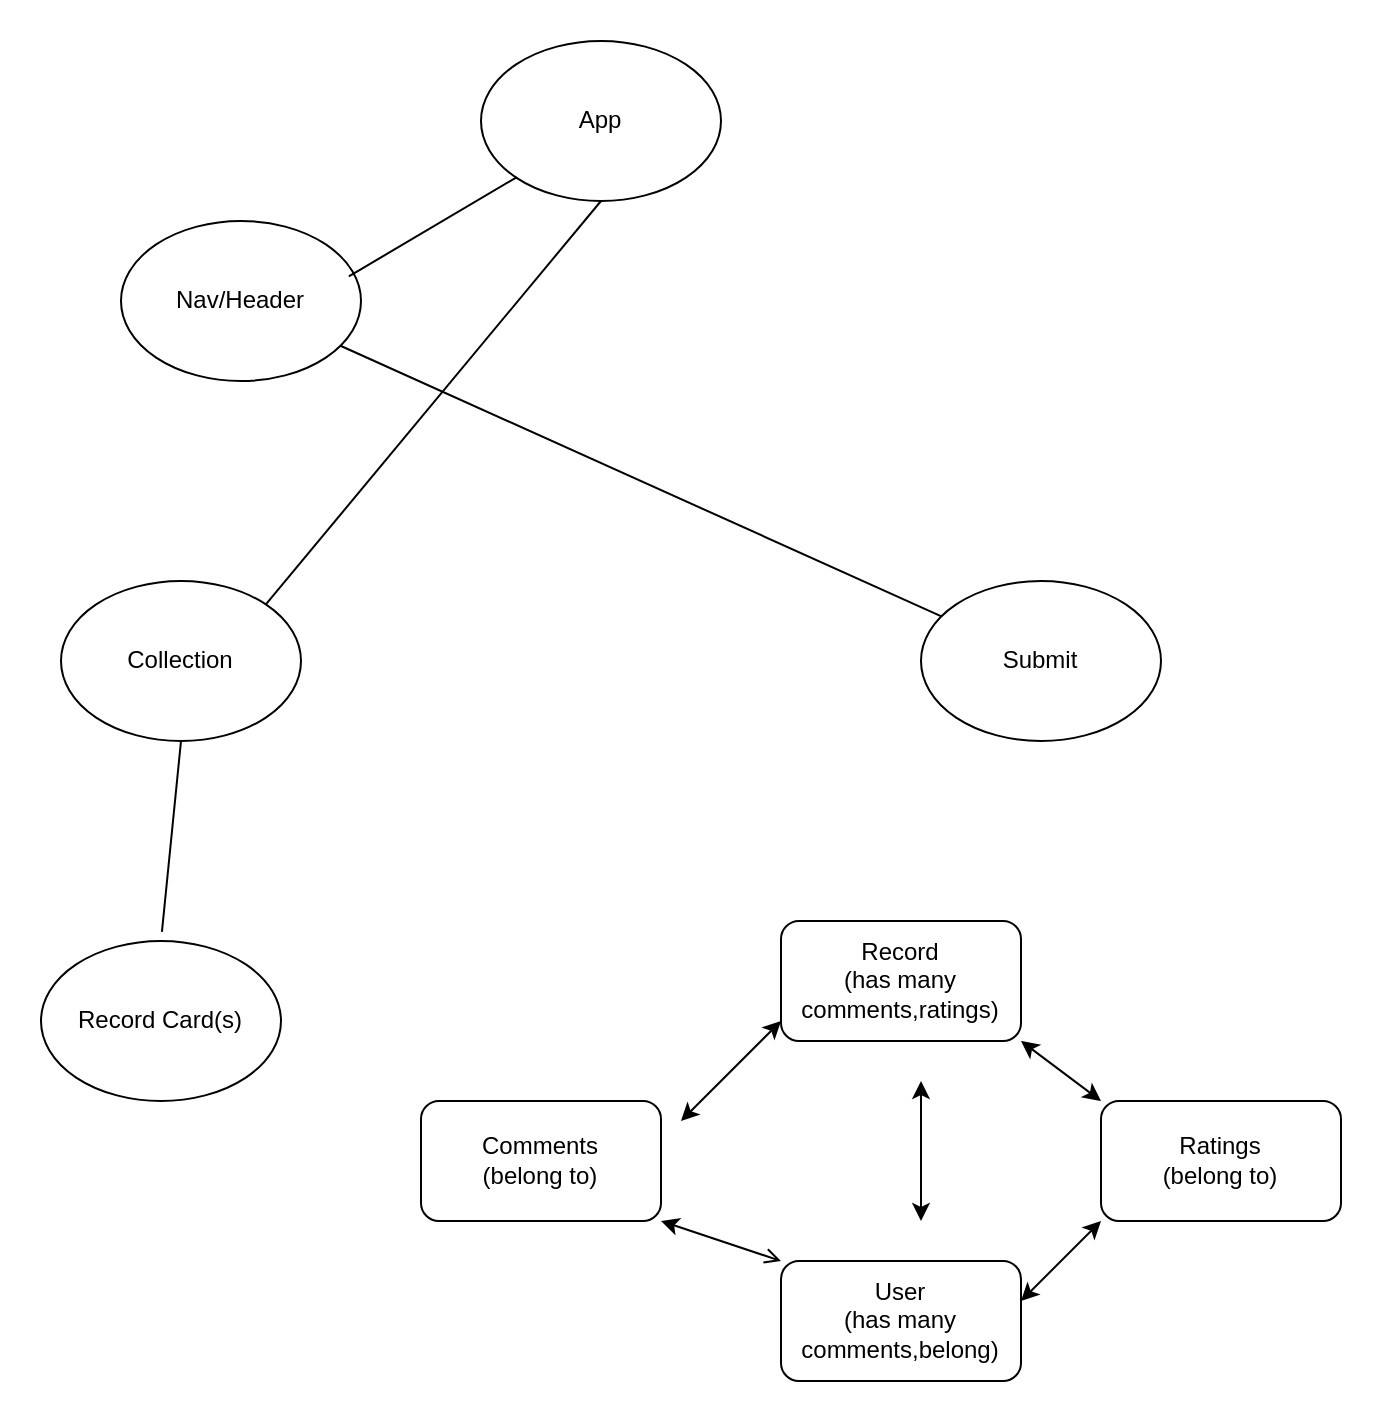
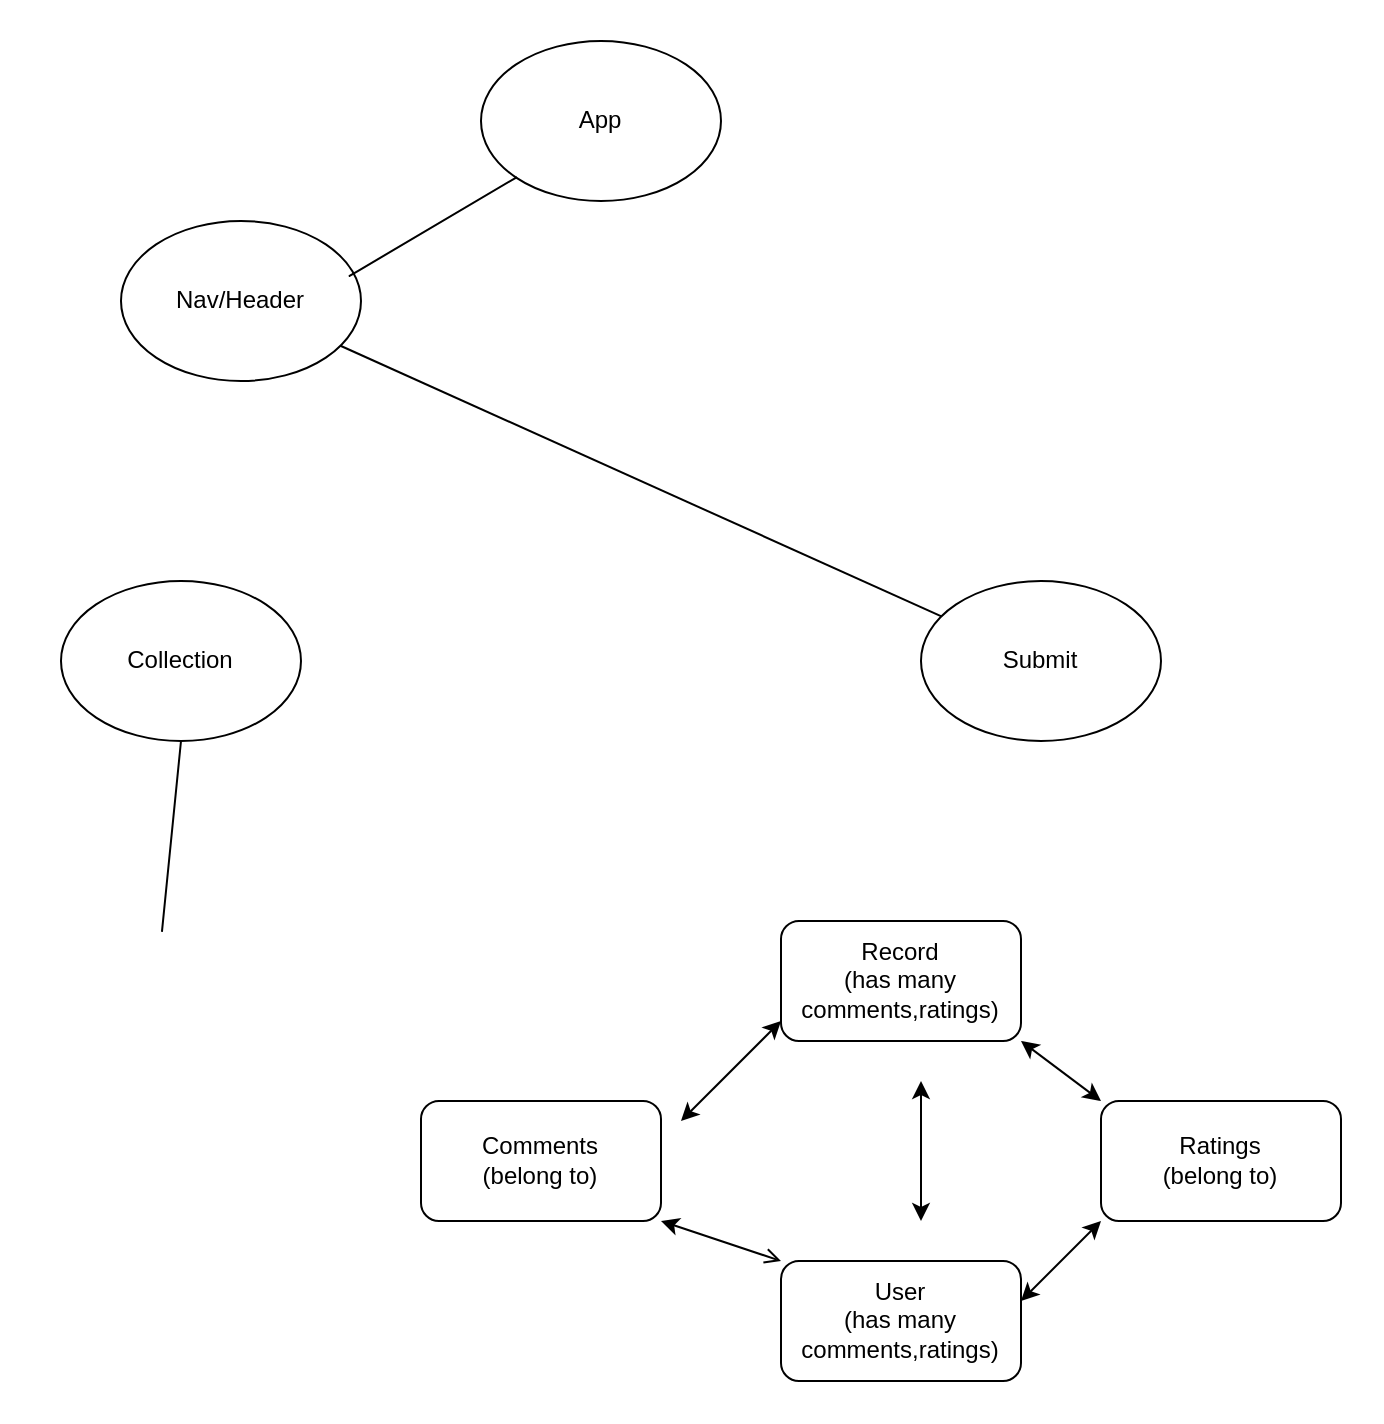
edge "App" -- "Collection": removed
node "Record Card(s)": removed
node "User (has many comments,belong)": label "User (has many comments,belong)" -> "User (has many comments,ratings)"
